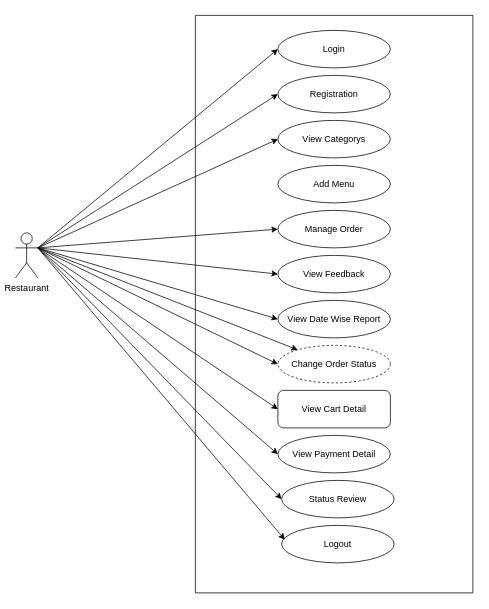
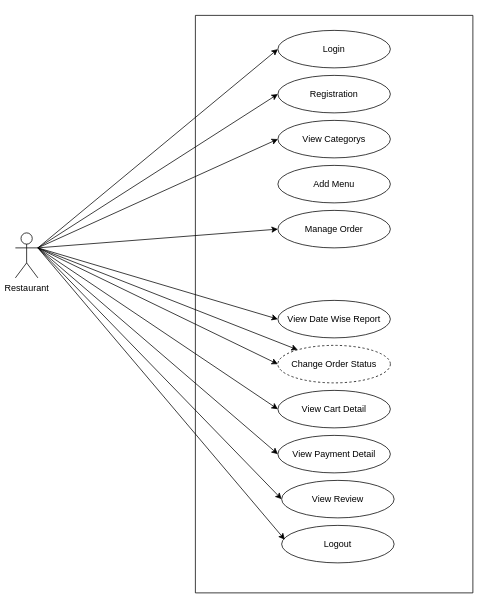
edge "Restaurant" -> "View Feedback": removed
node "View Feedback": removed
node "View Cart Detail": shape rounded rectangle -> ellipse
node "Status Review": label "Status Review" -> "View Review"
